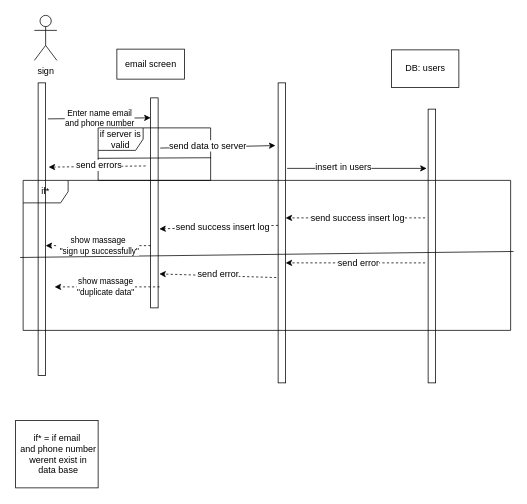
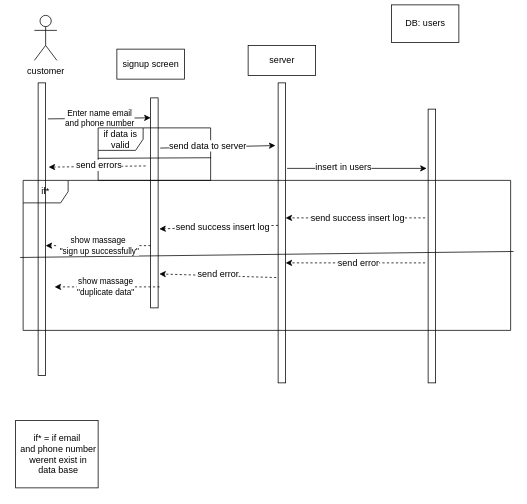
node "server": added
node "email screen": label "email screen" -> "signup screen"
node "DB: users": moved (425, 69) -> (425, 24)
node "sign": label "sign" -> "customer"
node "if server is valid": label "if server is valid" -> "if data is valid"
